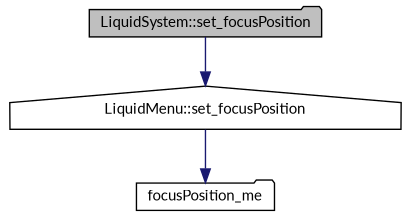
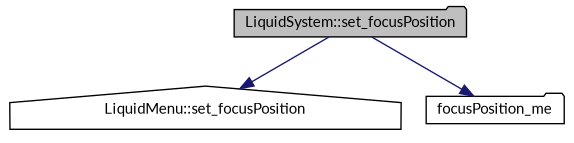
edge "LiquidMenu::set_focusPosition" -> "focusPosition_me": now "LiquidSystem::set_focusPosition" -> "focusPosition_me"
